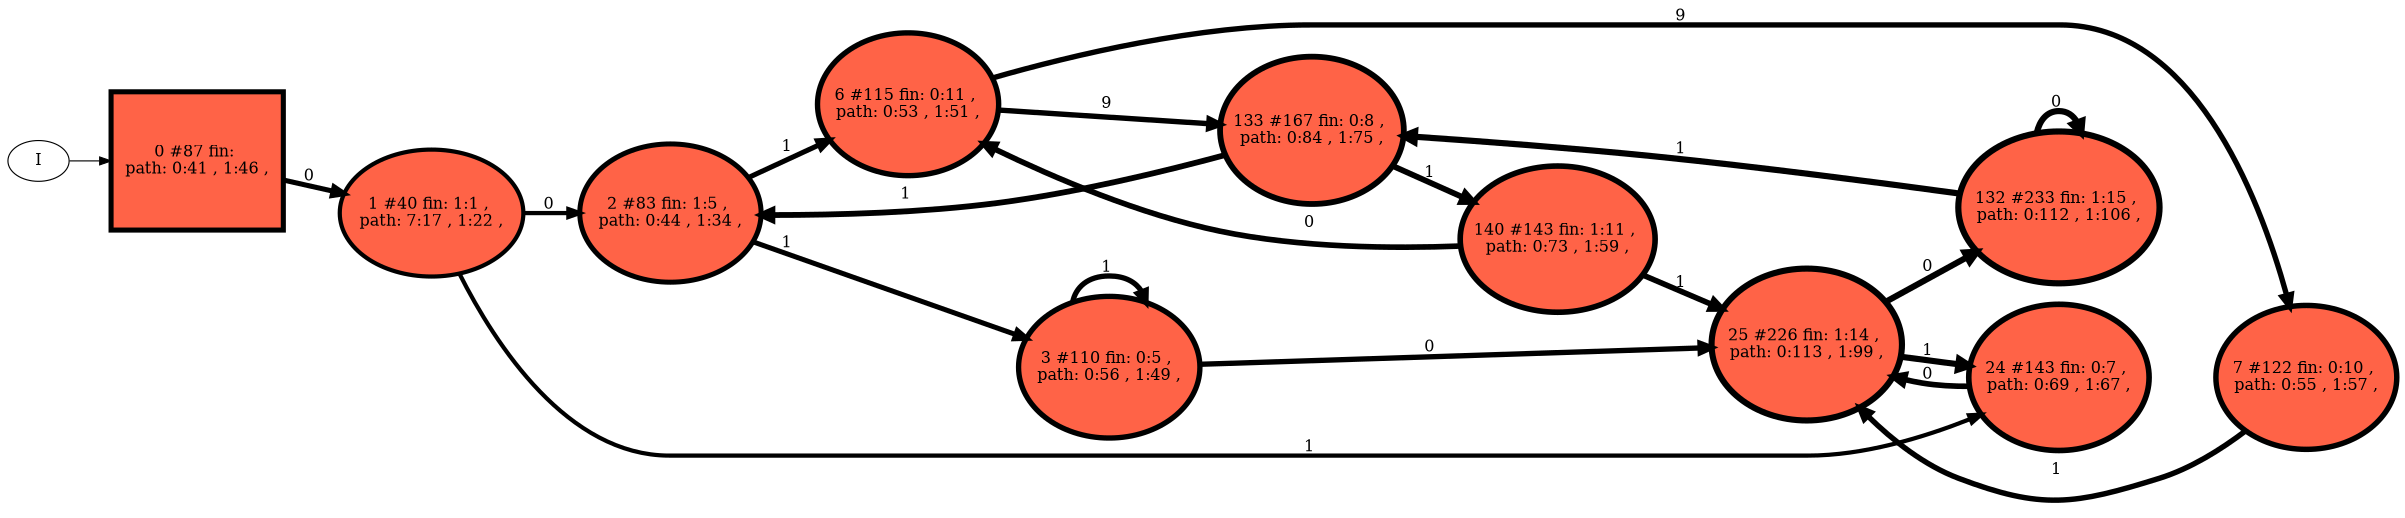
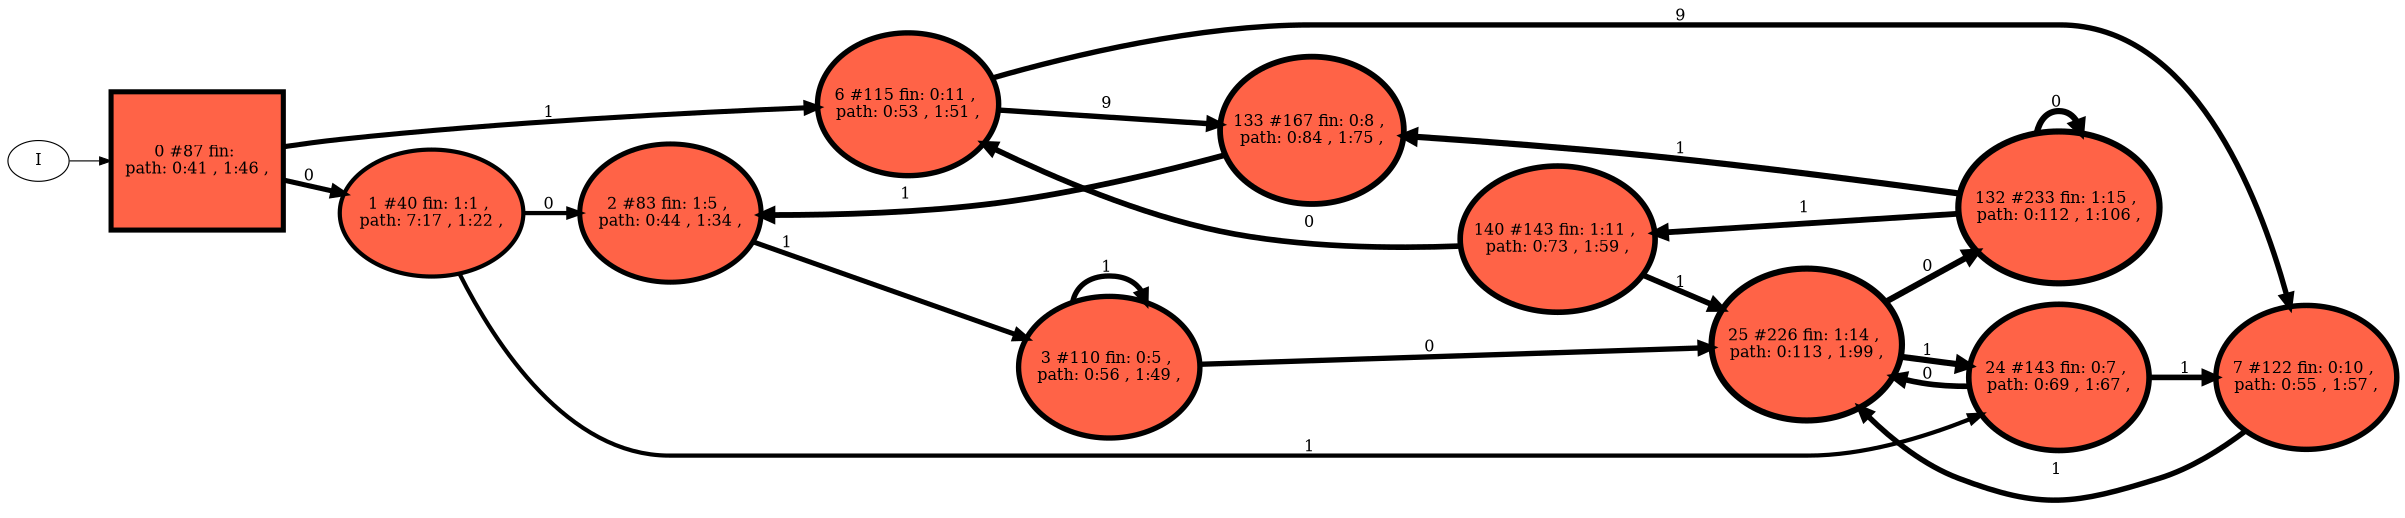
edge "2 #83 fin: 1:5 , path: 0:44 , 1:34 ," -> "6 #115 fin: 0:11 , path: 0:53 , 1:51 ,": now "0 #87 fin: path: 0:41 , 1:46 ," -> "6 #115 fin: 0:11 , path: 0:53 , 1:51 ,"
edge "133 #167 fin: 0:8 , path: 0:84 , 1:75 ," -> "140 #143 fin: 1:11 , path: 0:73 , 1:59 ,": now "132 #233 fin: 1:15 , path: 0:112 , 1:106 ," -> "140 #143 fin: 1:11 , path: 0:73 , 1:59 ,"
edge "24 #143 fin: 0:7 , path: 0:69 , 1:67 ," -> "7 #122 fin: 0:10 , path: 0:55 , 1:57 ,": added, label "1"
